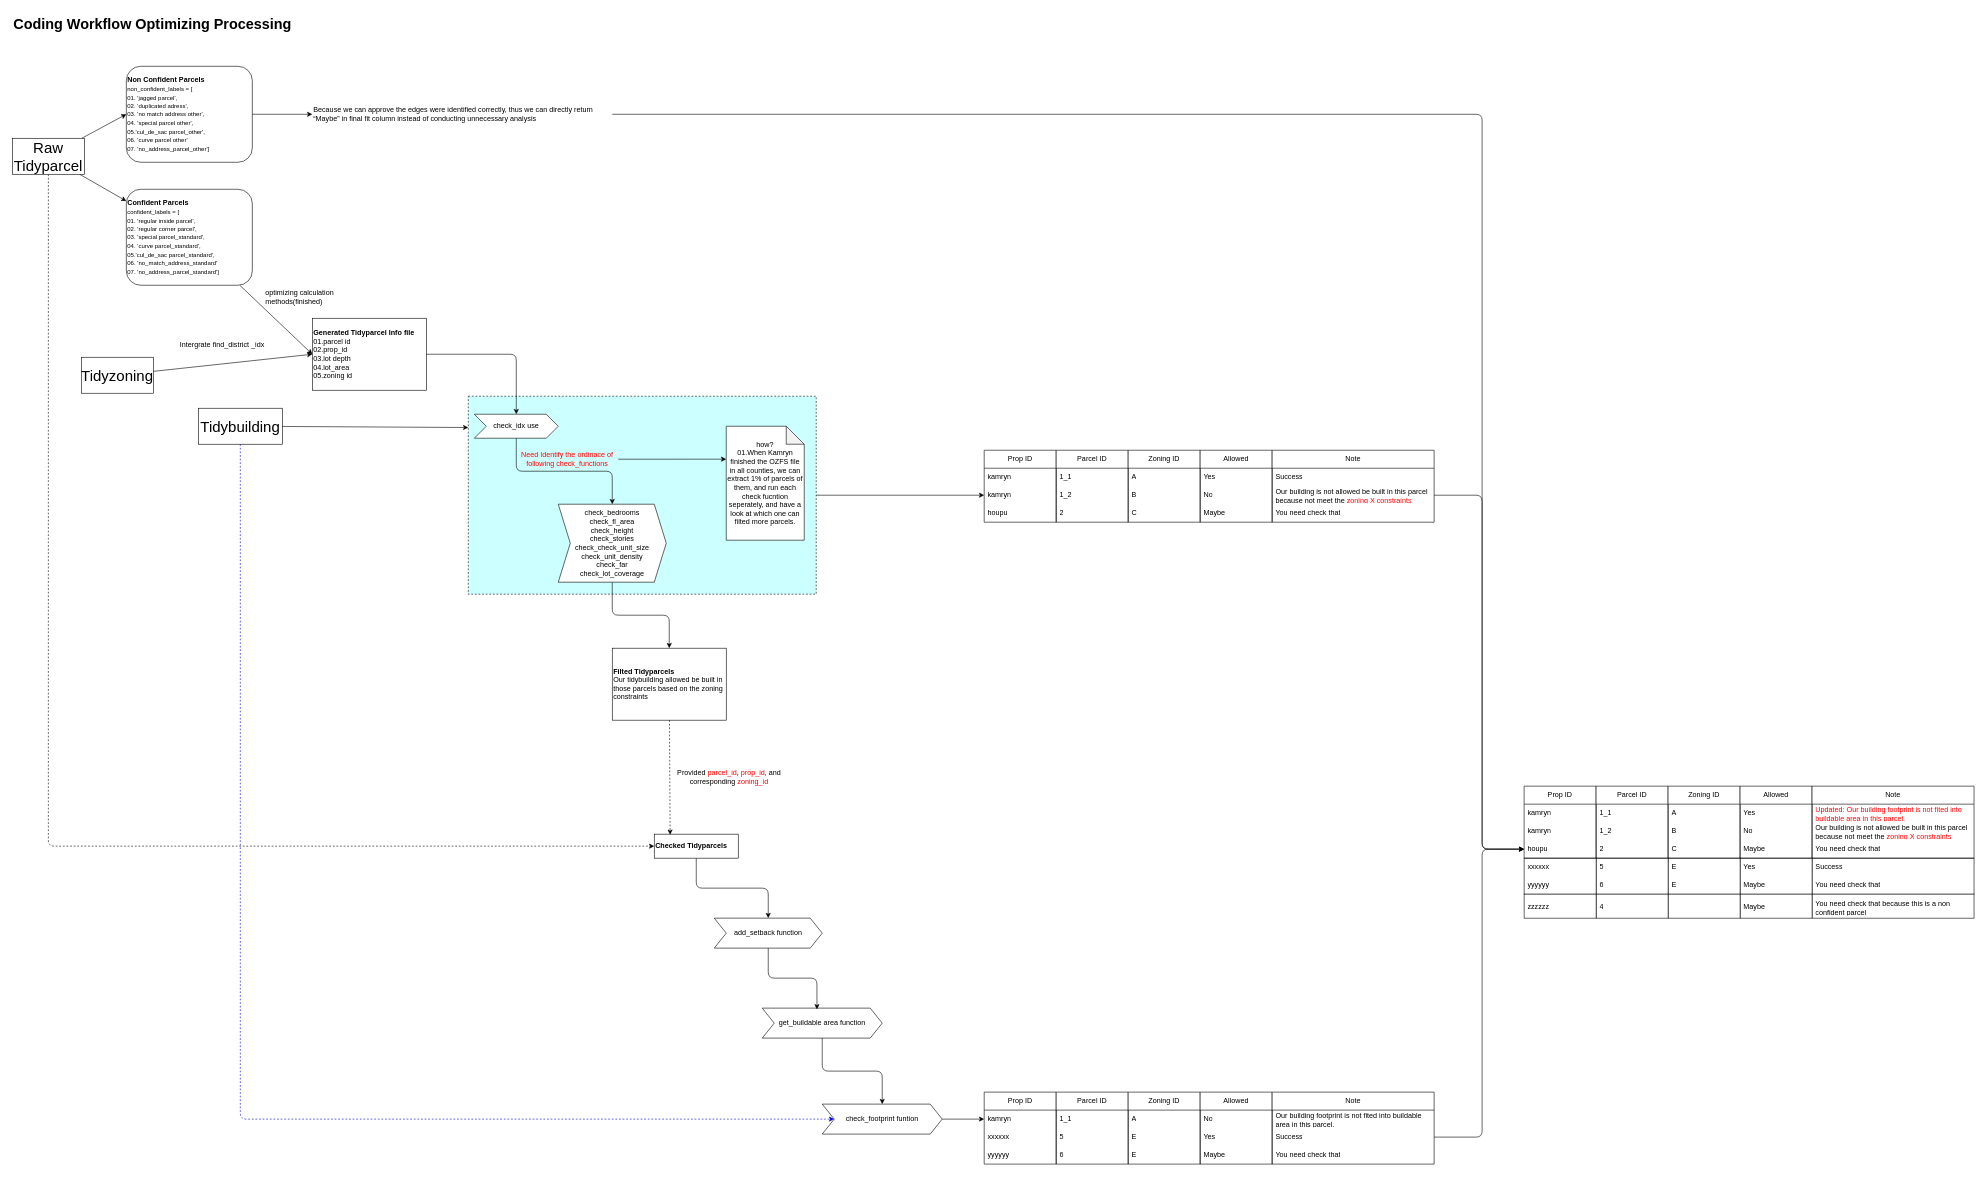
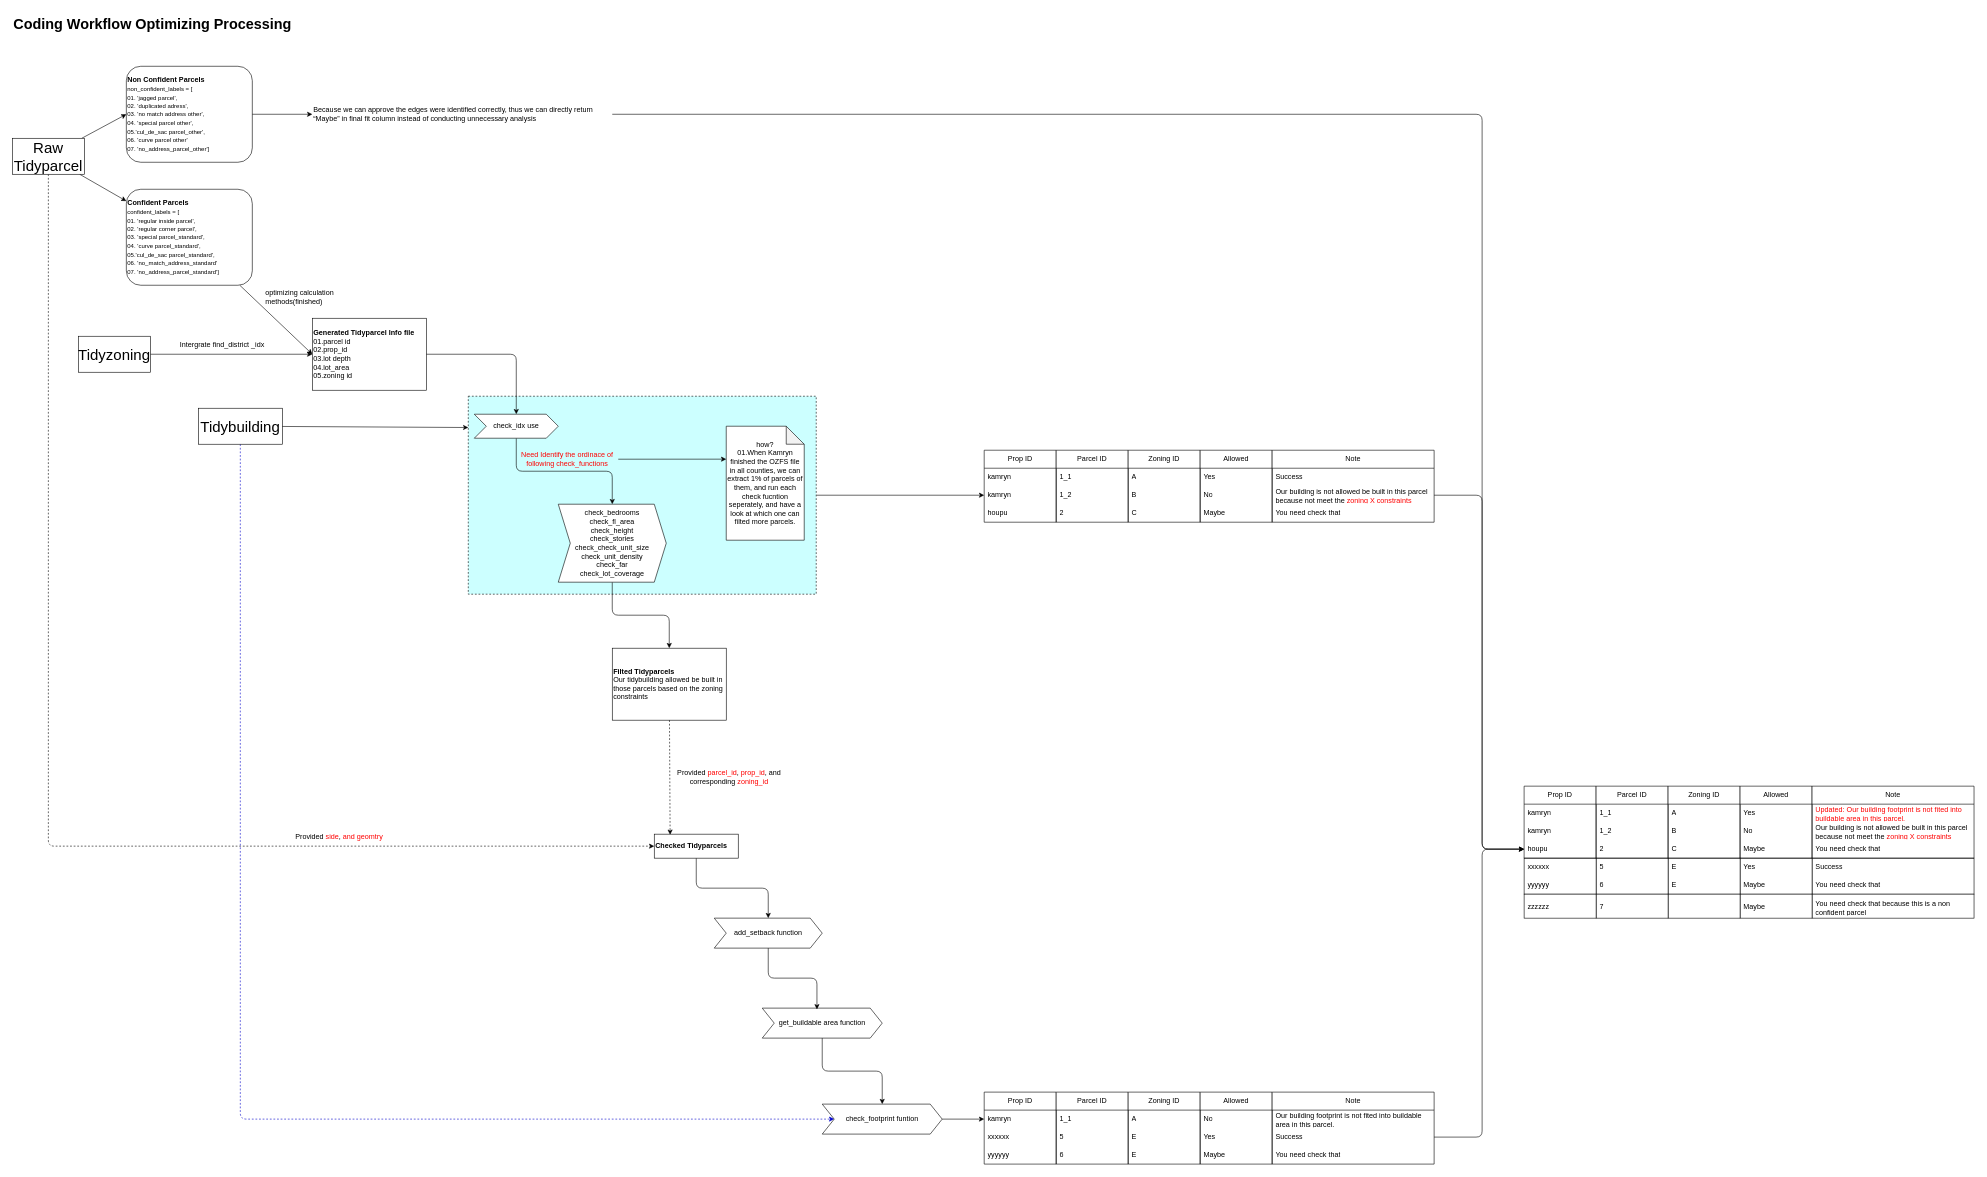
node "Tidyzoning": moved (117, 375) -> (114, 354)
node "Provided side, and geomtry": added
node "4": label "4" -> "7"
